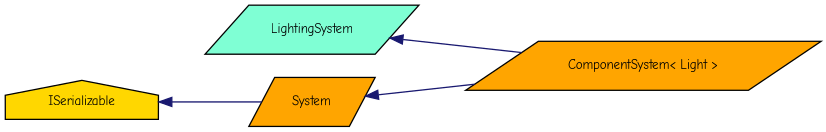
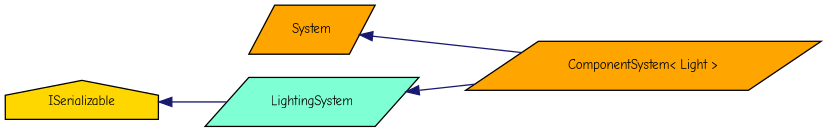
edge "System" -> "ISerializable": now "LightingSystem" -> "ISerializable"
